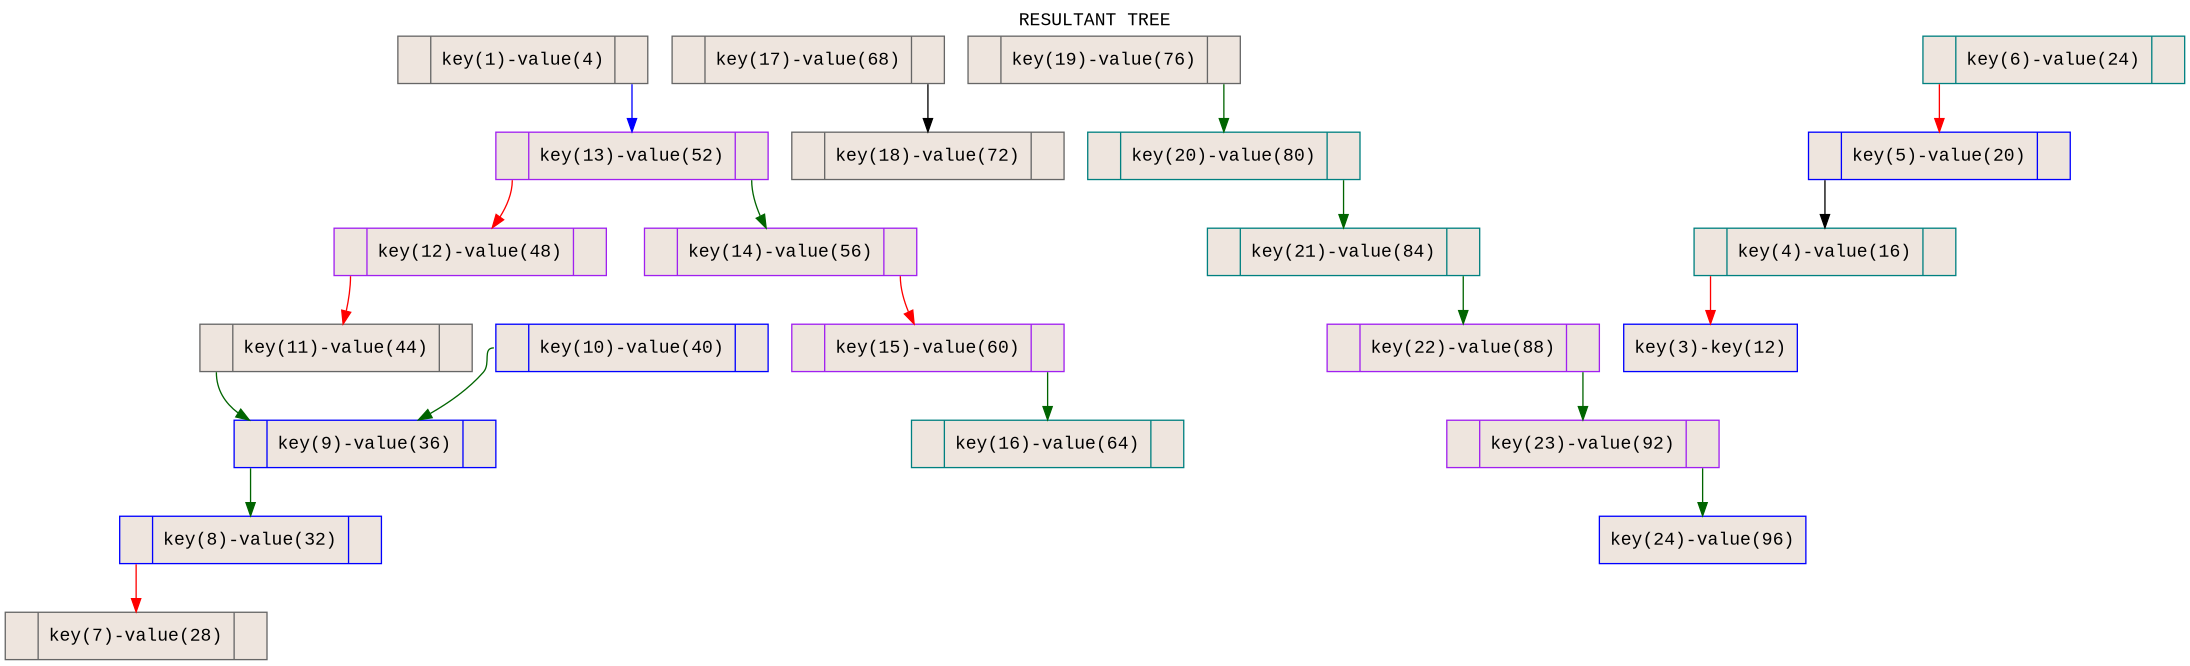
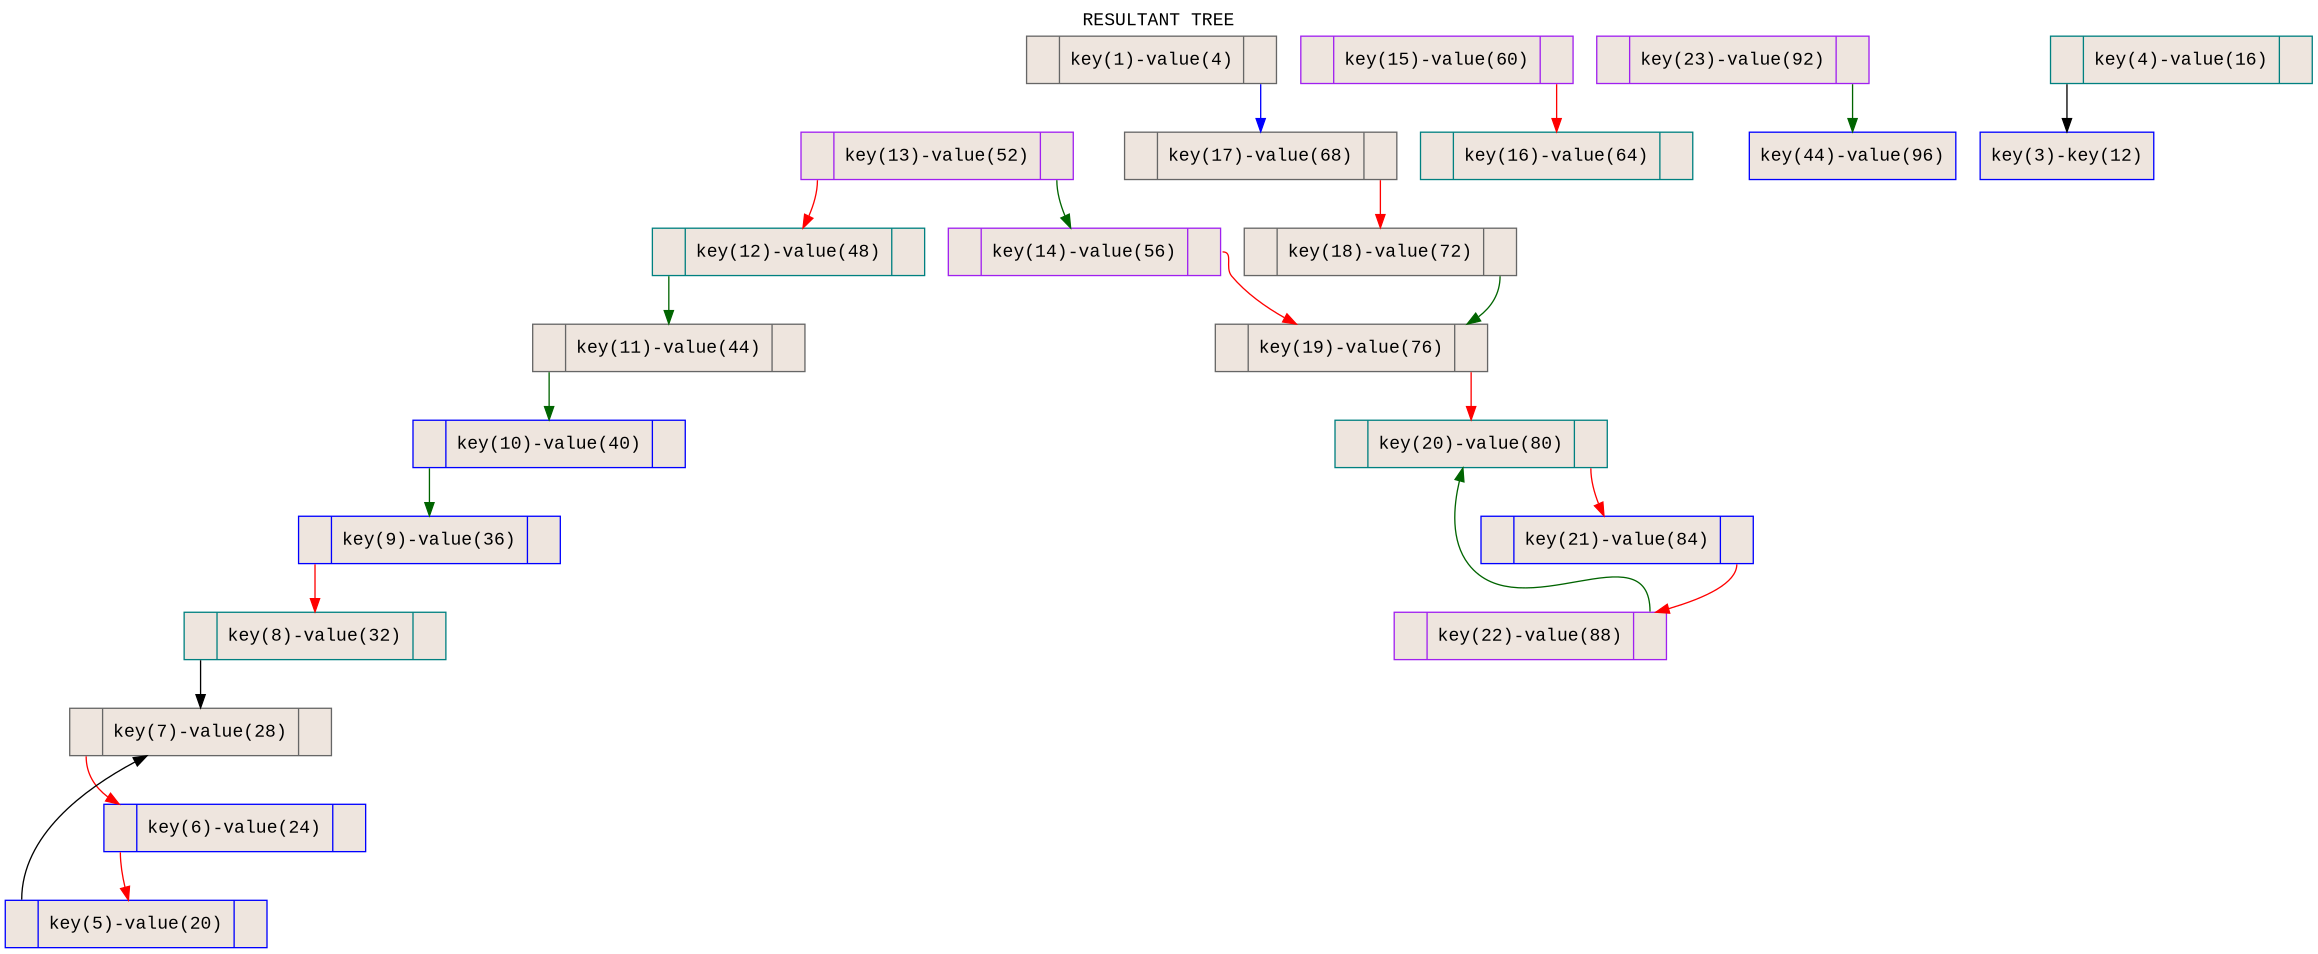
node "key(6)-value(24)": color teal -> blue
edge "key(1)-value(4)" -> "key(13)-value(52)": now "key(1)-value(4)" -> "key(17)-value(68)"
edge "key(17)-value(68)" -> "key(18)-value(72)": color black -> red
edge "key(19)-value(76)" -> "key(20)-value(80)": color darkgreen -> red
edge "key(20)-value(80)" -> "key(21)-value(84)": color darkgreen -> red
edge "key(5)-value(20)" -> "key(4)-value(16)": now "key(5)-value(20)" -> "key(7)-value(28)"
node "key(12)-value(48)": color purple -> teal
node "key(21)-value(84)": color teal -> blue
edge "key(21)-value(84)" -> "key(22)-value(88)": color darkgreen -> red
edge "key(4)-value(16)" -> "key(3)-key(12)": color red -> black
edge "key(12)-value(48)" -> "key(11)-value(44)": color red -> darkgreen
edge "key(14)-value(56)" -> "key(15)-value(60)": now "key(14)-value(56)" -> "key(19)-value(76)"
edge "key(18)-value(72)" -> "key(19)-value(76)": added
edge "key(15)-value(60)" -> "key(16)-value(64)": color darkgreen -> red
edge "key(22)-value(88)" -> "key(23)-value(92)": now "key(22)-value(88)" -> "key(20)-value(80)"
edge "key(11)-value(44)" -> "key(9)-value(36)": now "key(11)-value(44)" -> "key(10)-value(40)"
edge "key(9)-value(36)" -> "key(8)-value(32)": color darkgreen -> red
node "key(8)-value(32)": color blue -> teal
node "key(24)-value(96)": label "key(24)-value(96)" -> "key(44)-value(96)"
edge "key(8)-value(32)" -> "key(7)-value(28)": color red -> black
edge "key(7)-value(28)" -> "key(6)-value(24)": added
